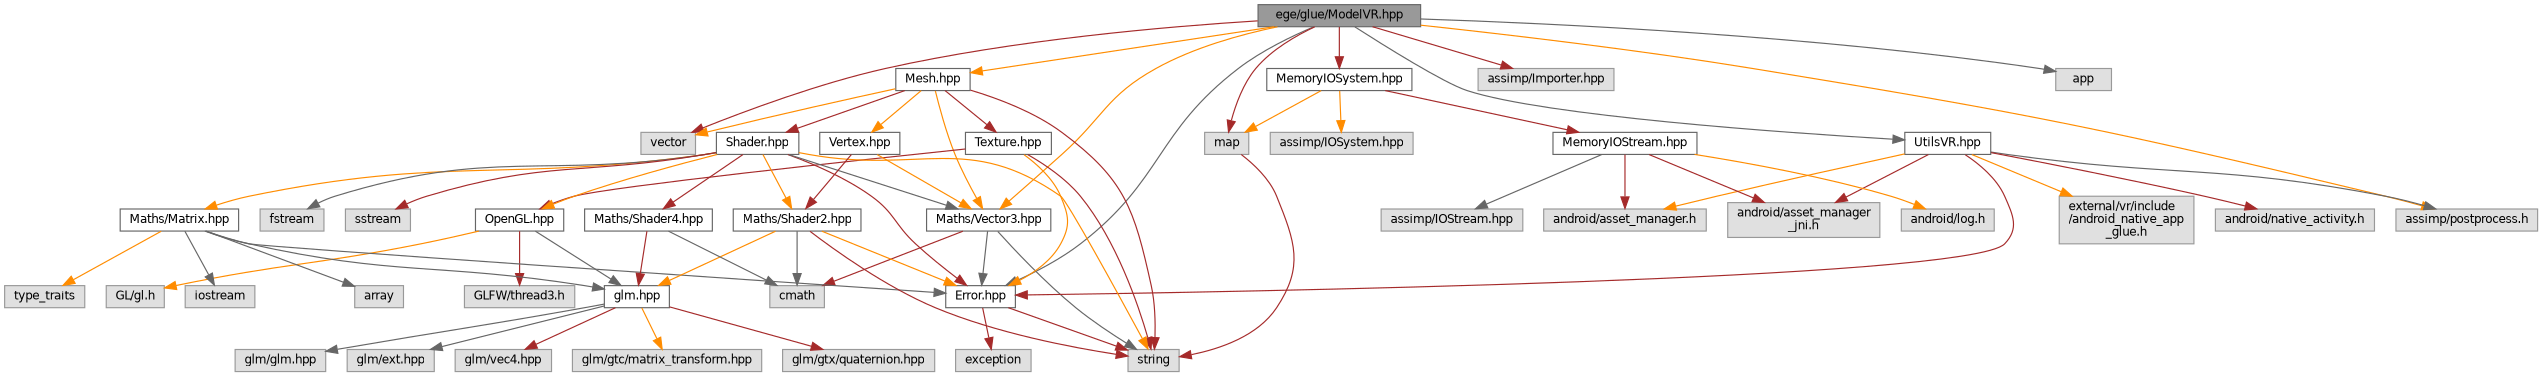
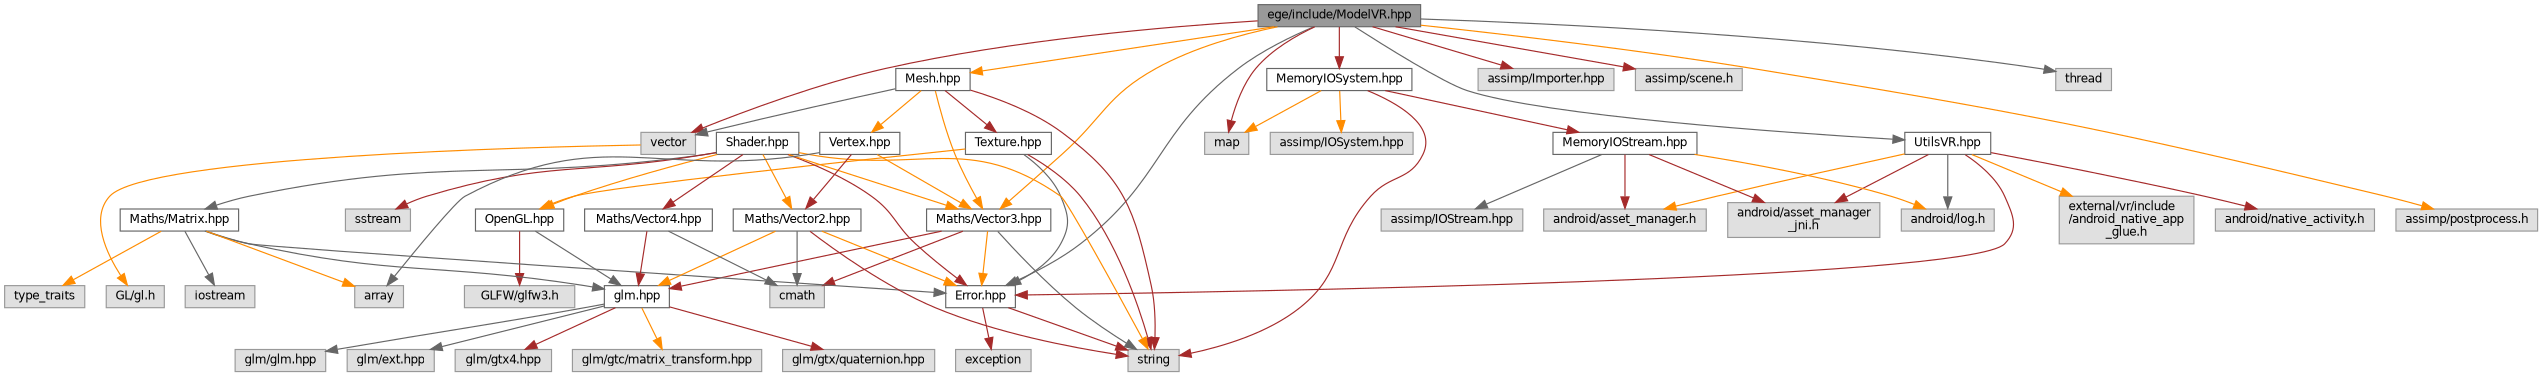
node "ege/glue/ModelVR.hpp": label "ege/glue/ModelVR.hpp" -> "ege/include/ModelVR.hpp"
node "assimp/scene.h": added
node "app": label "app" -> "thread"
edge "Mesh.hpp" -> "Shader.hpp": removed
edge "Mesh.hpp" -> "vector": color darkorange -> gray40
edge "Vertex.hpp" -> "array": added
edge "Texture.hpp" -> "OpenGL.hpp": color brown -> darkorange
edge "UtilsVR.hpp" -> "assimp/postprocess.h": now "UtilsVR.hpp" -> "android/log.h"
edge "Shader.hpp" -> "Maths/Matrix.hpp": color darkorange -> gray40
edge "Shader.hpp" -> "Maths/Vector3.hpp": color gray40 -> darkorange
node "fstream": removed
node "Maths/Shader4.hpp": label "Maths/Shader4.hpp" -> "Maths/Vector4.hpp"
node "Maths/Shader2.hpp": label "Maths/Shader2.hpp" -> "Maths/Vector2.hpp"
edge "Texture.hpp" -> "Error.hpp": color darkorange -> gray40
edge "Maths/Vector3.hpp" -> "Error.hpp": color gray40 -> darkorange
edge "Maths/Matrix.hpp" -> "array": color gray40 -> darkorange
edge "Maths/Vector3.hpp" -> "glm.hpp": added
edge "OpenGL.hpp" -> "GL/gl.h": now "vector" -> "GL/gl.h"
edge "map" -> "string": now "MemoryIOSystem.hpp" -> "string"
node "GLFW/thread3.h": label "GLFW/thread3.h" -> "GLFW/glfw3.h"
node "glm/vec4.hpp": label "glm/vec4.hpp" -> "glm/gtx4.hpp"
